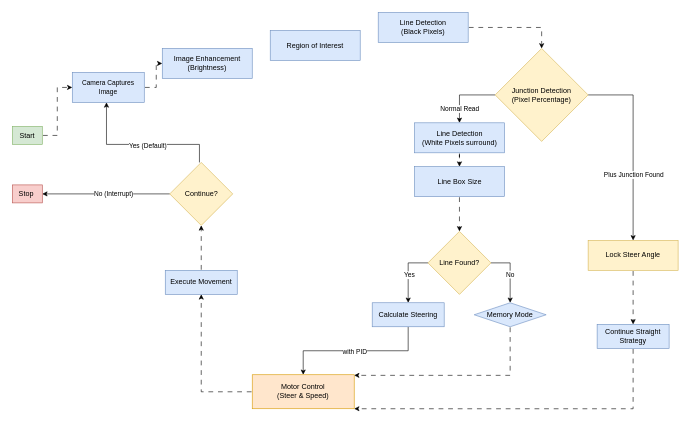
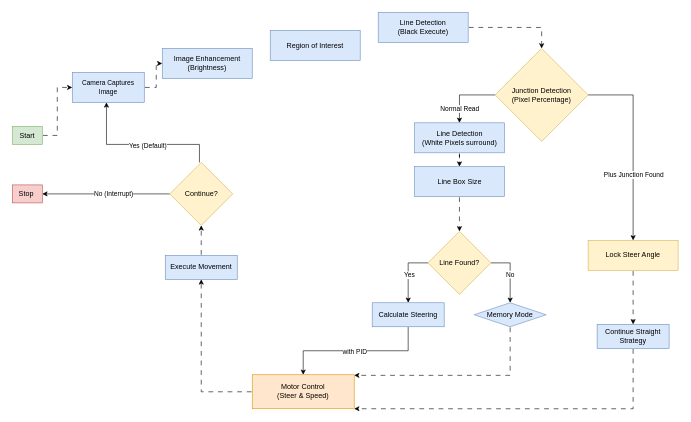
node "Line Detection (Black Pixels)": label "Line Detection (Black Pixels)" -> "Line Detection (Black Execute)"
node "Execute Movement": moved (201, 282) -> (201, 267)
